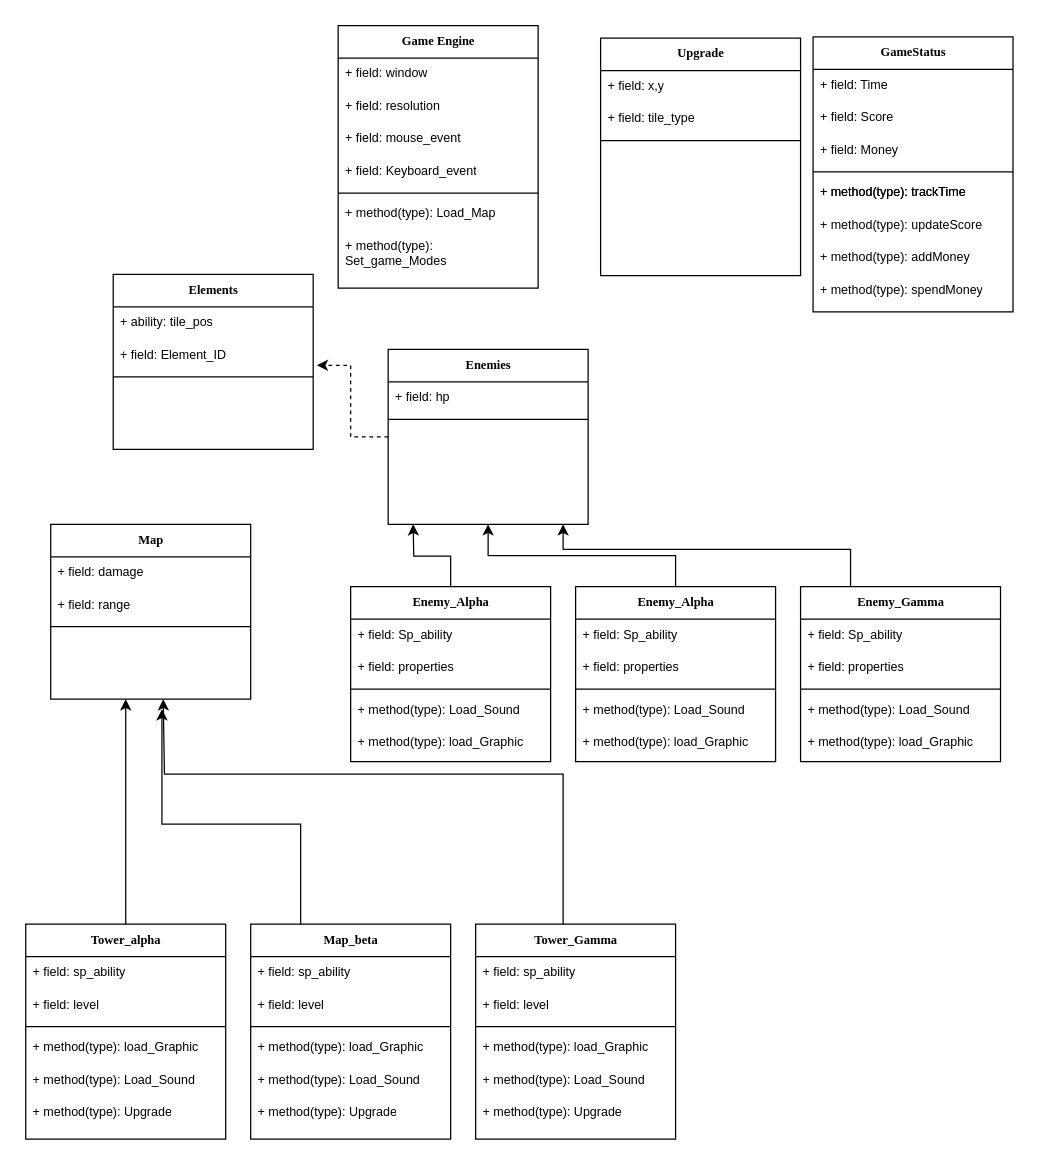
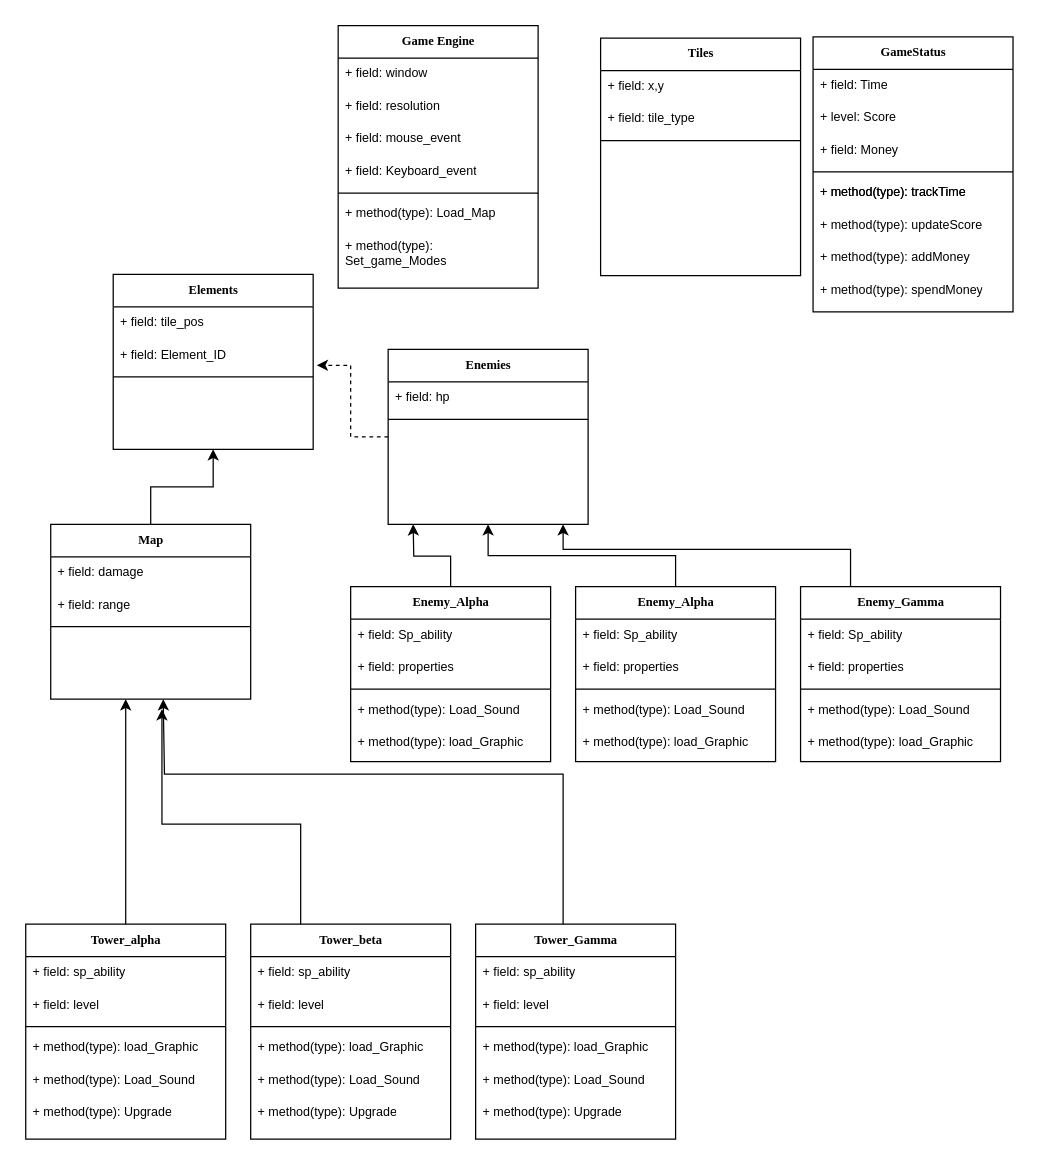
node "Upgrade": label "Upgrade" -> "Tiles"
node "+ field: Score": label "+ field: Score" -> "+ level: Score"
node "+ ability: tile_pos": label "+ ability: tile_pos" -> "+ field: tile_pos"
edge "Map" -> "Elements": added
node "Map_beta": label "Map_beta" -> "Tower_beta"
